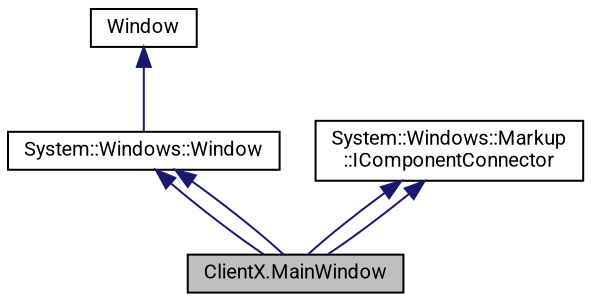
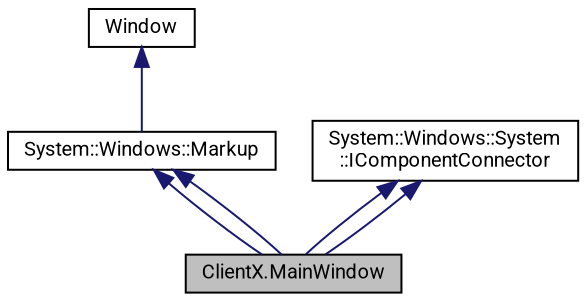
node "System::Windows::Window": label "System::Windows::Window" -> "System::Windows::Markup"
node "System::Windows::Markup ::IComponentConnector": label "System::Windows::Markup ::IComponentConnector" -> "System::Windows::System ::IComponentConnector"
